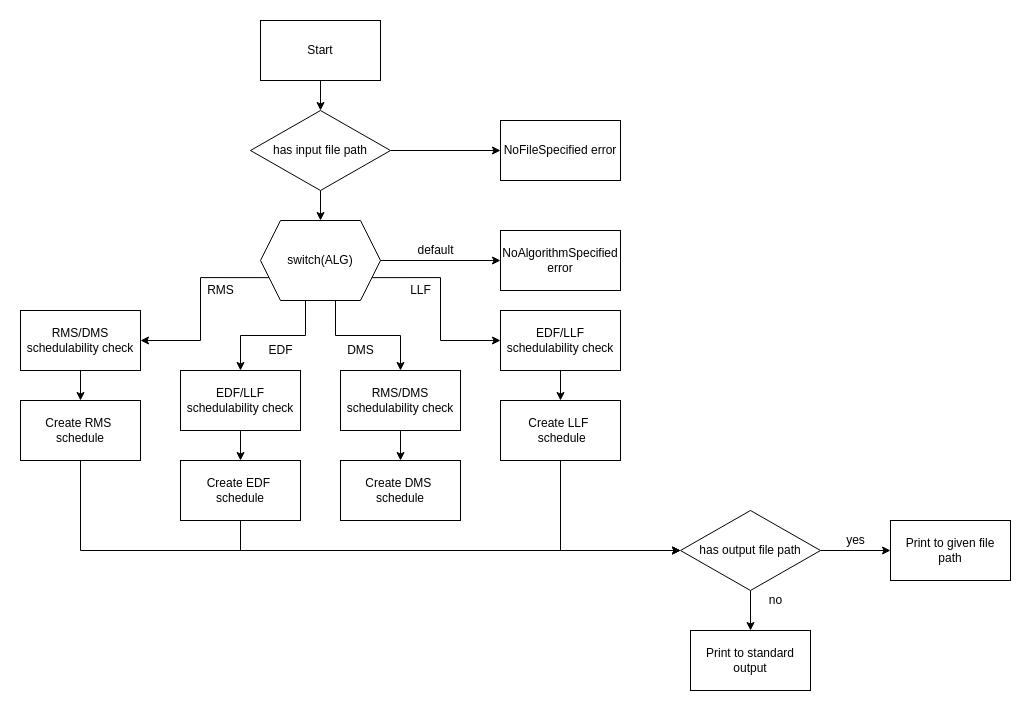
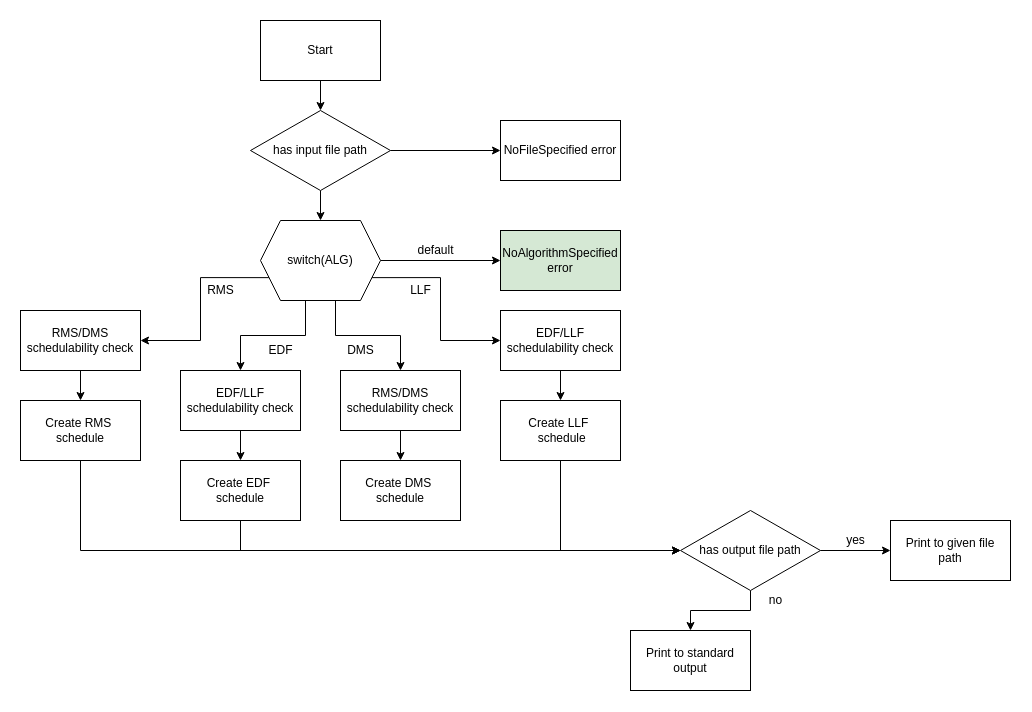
node "NoAlgorithmSpecified error": fillcolor #ffffff -> #d5e8d4
node "Print to standard output": moved (751, 661) -> (691, 661)
